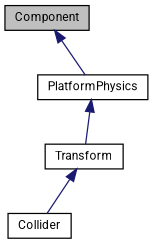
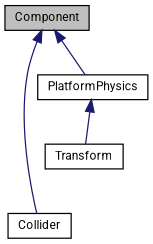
edge "Collider" -> "Transform": now "Collider" -> "Component"
